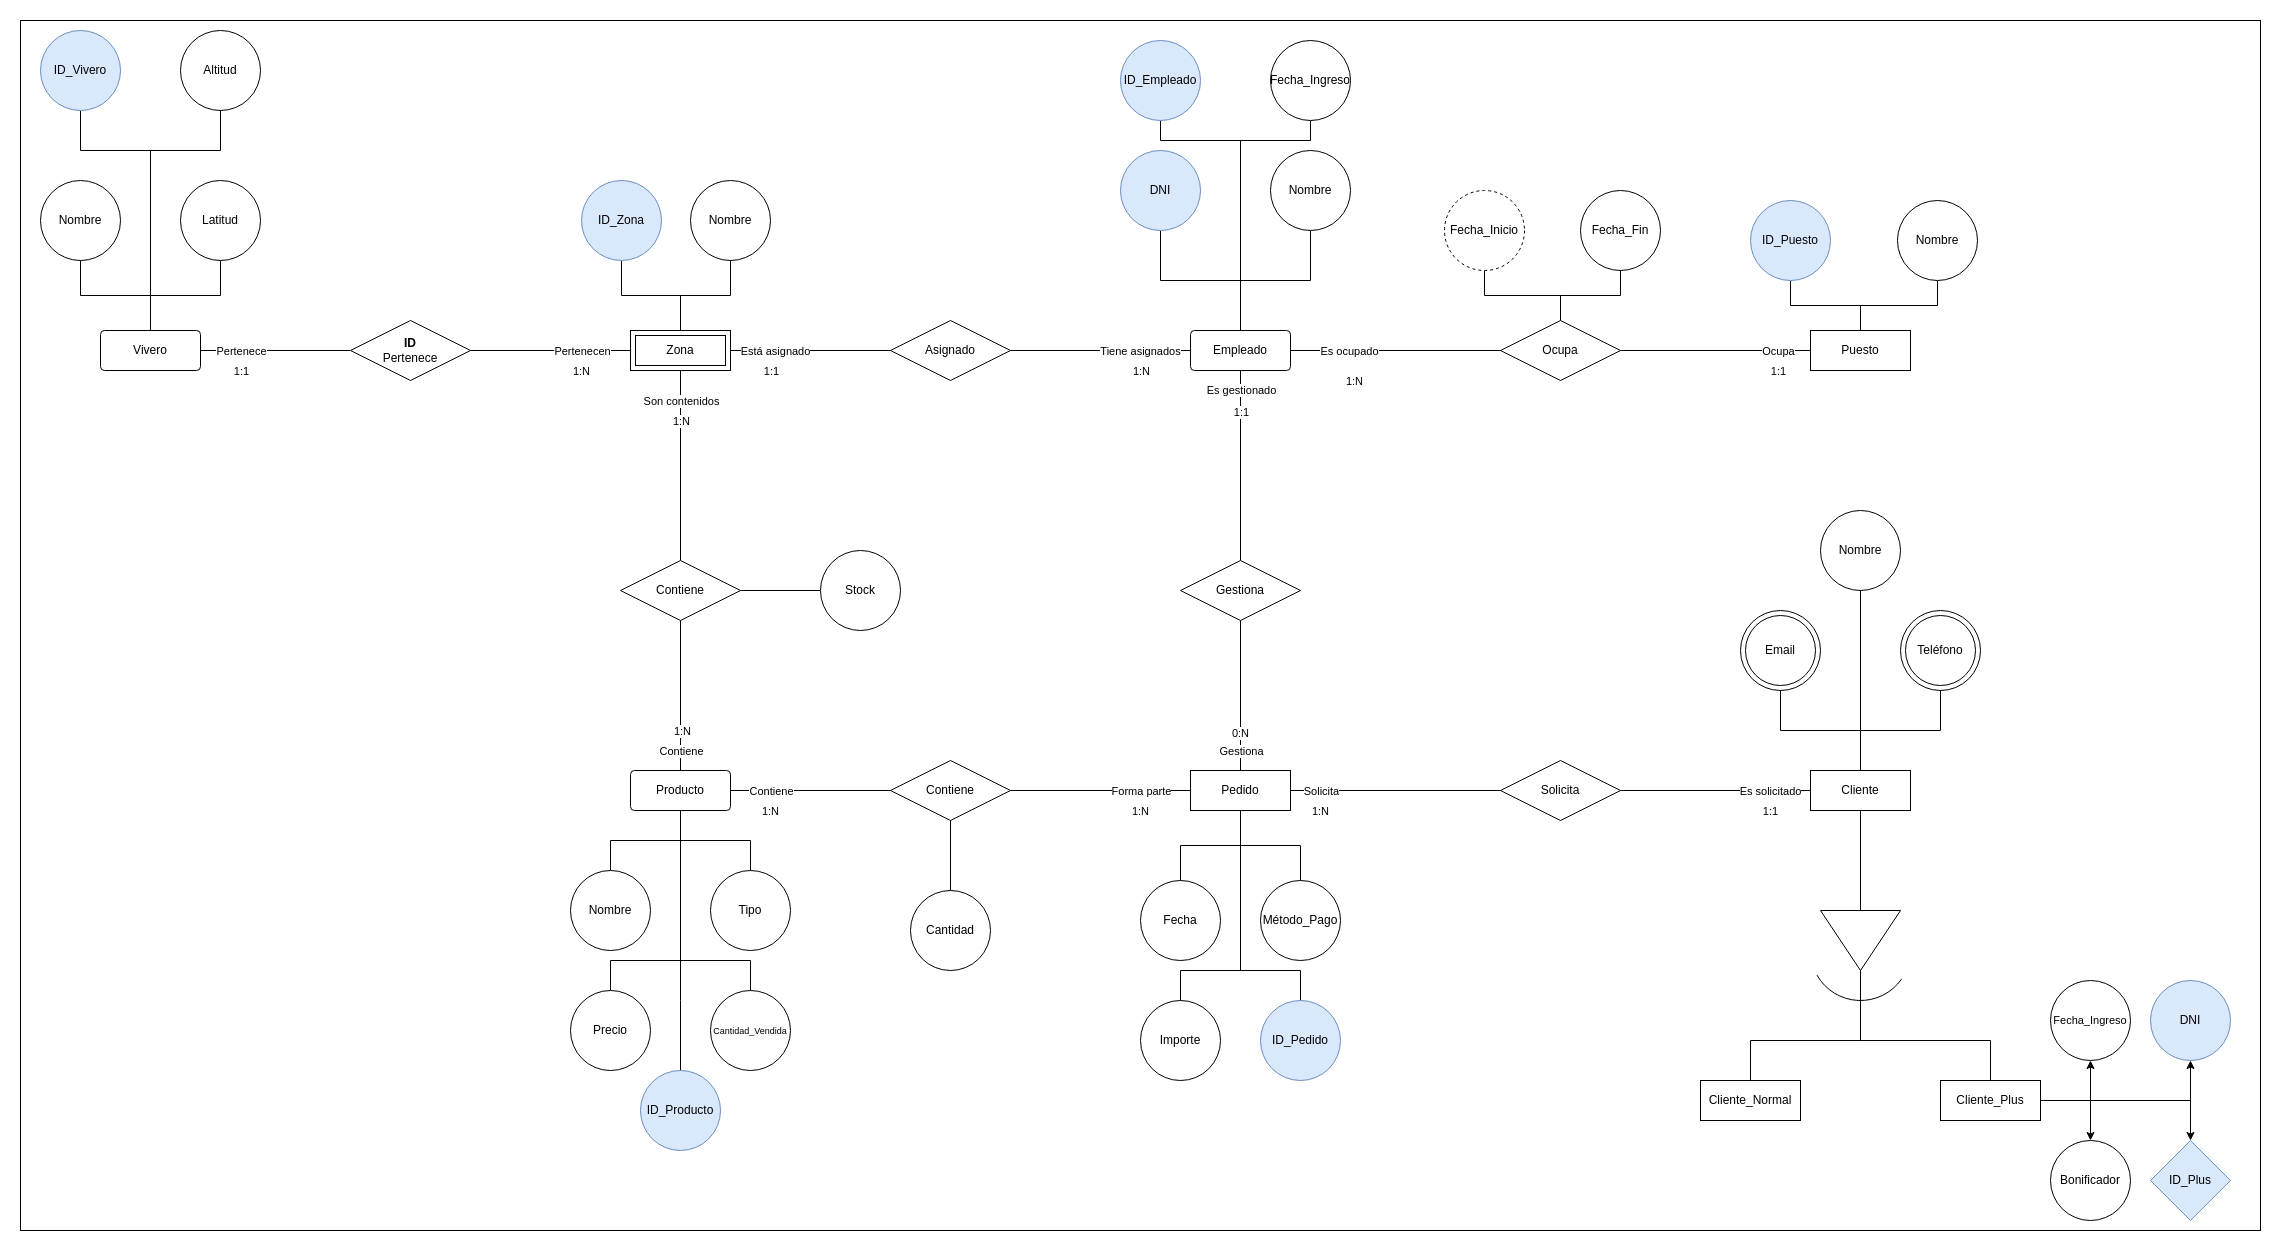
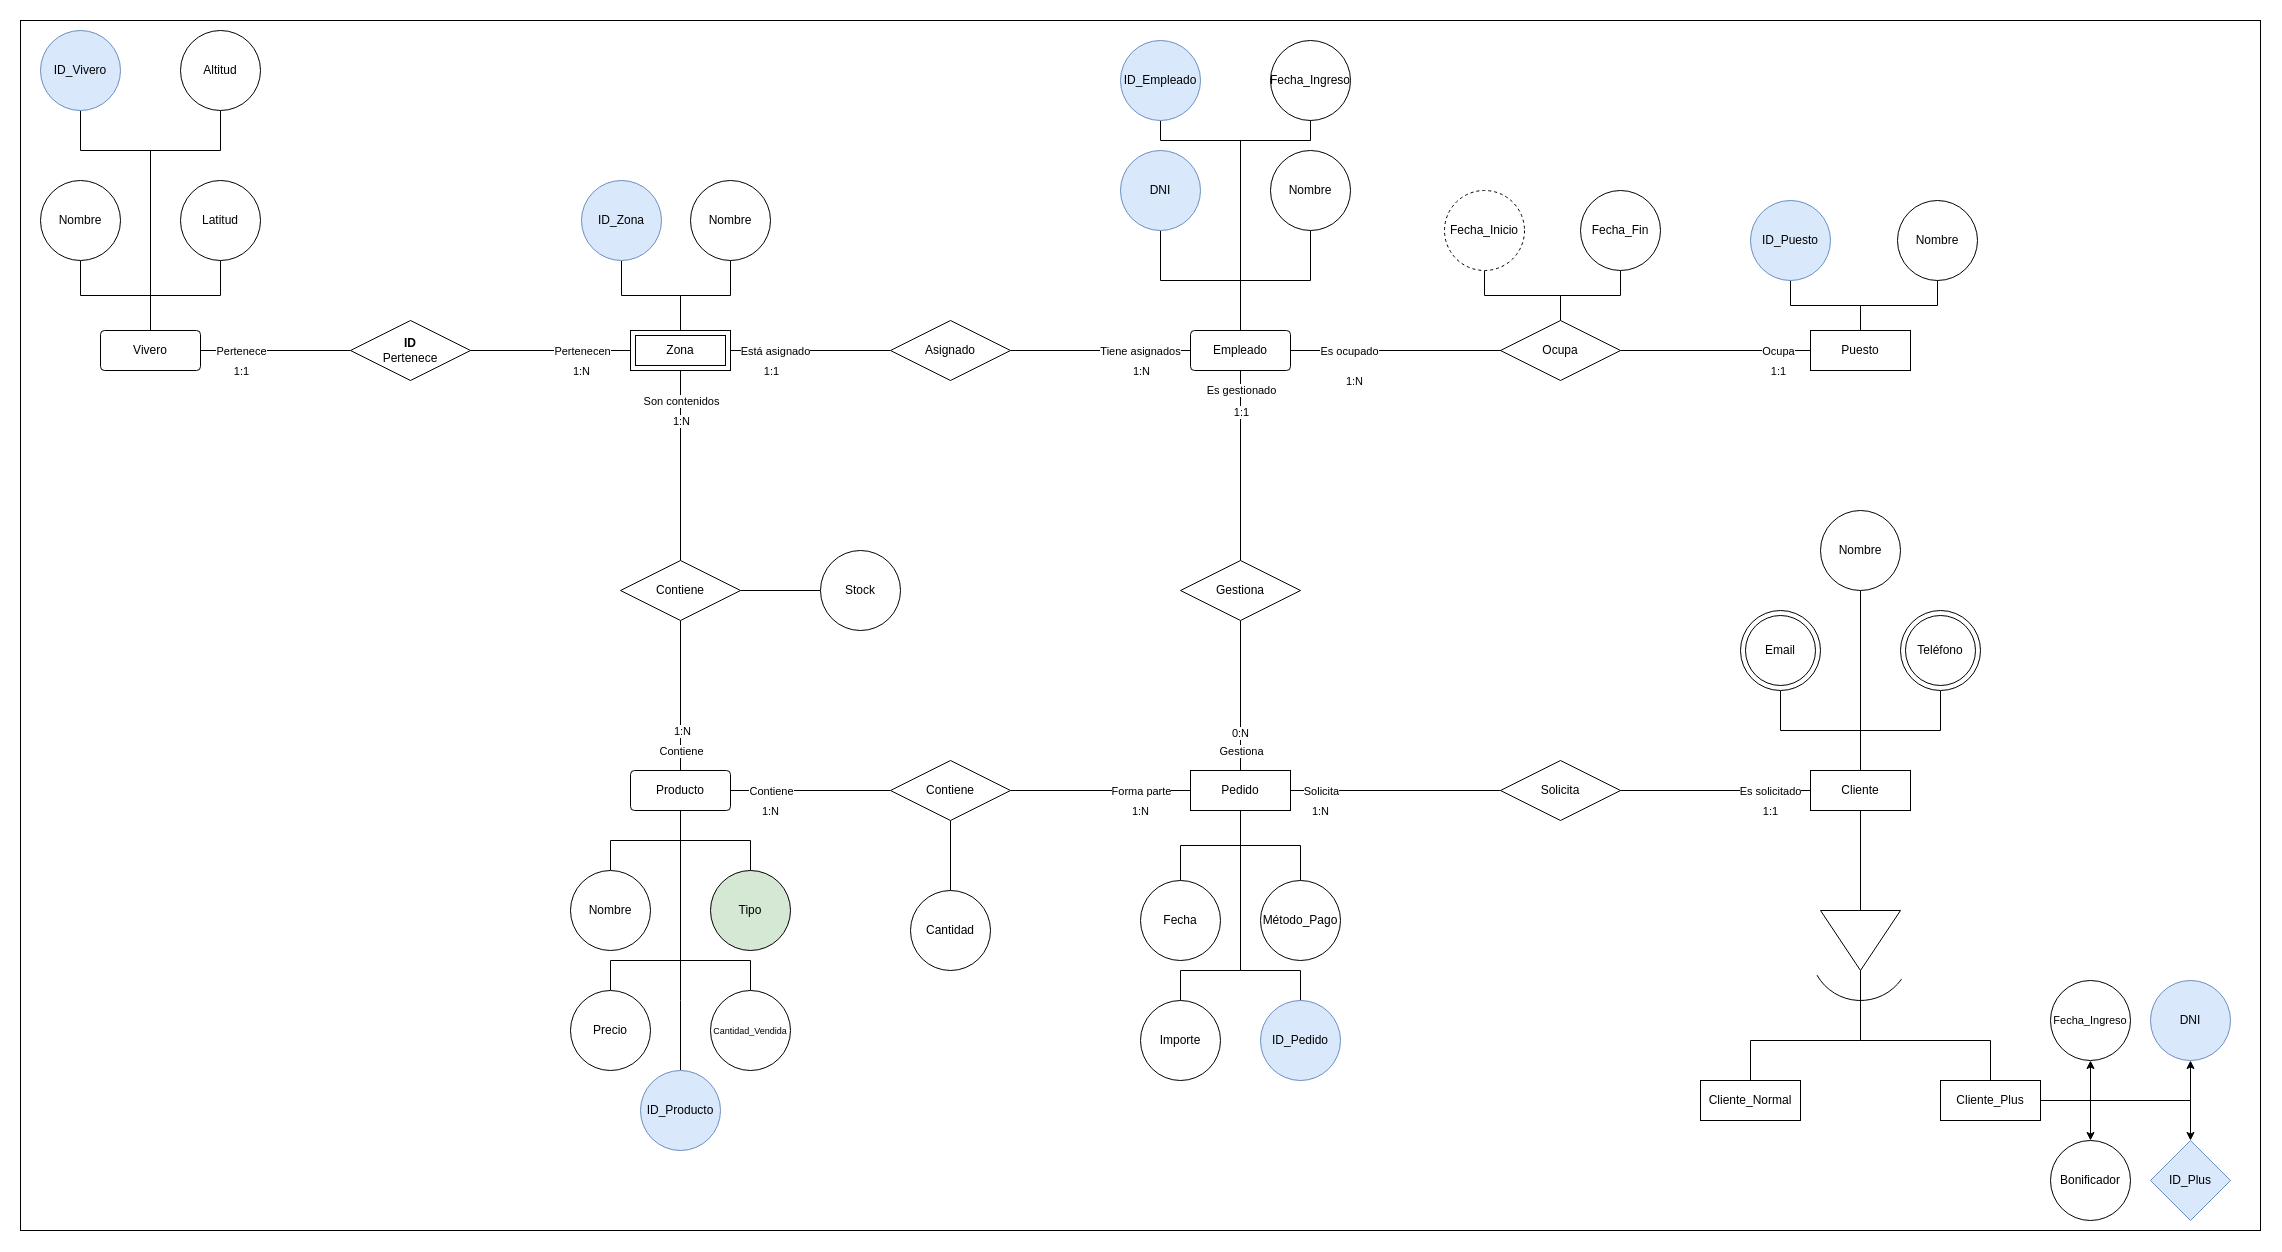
node "Tipo": fillcolor #ffffff -> #d5e8d4
